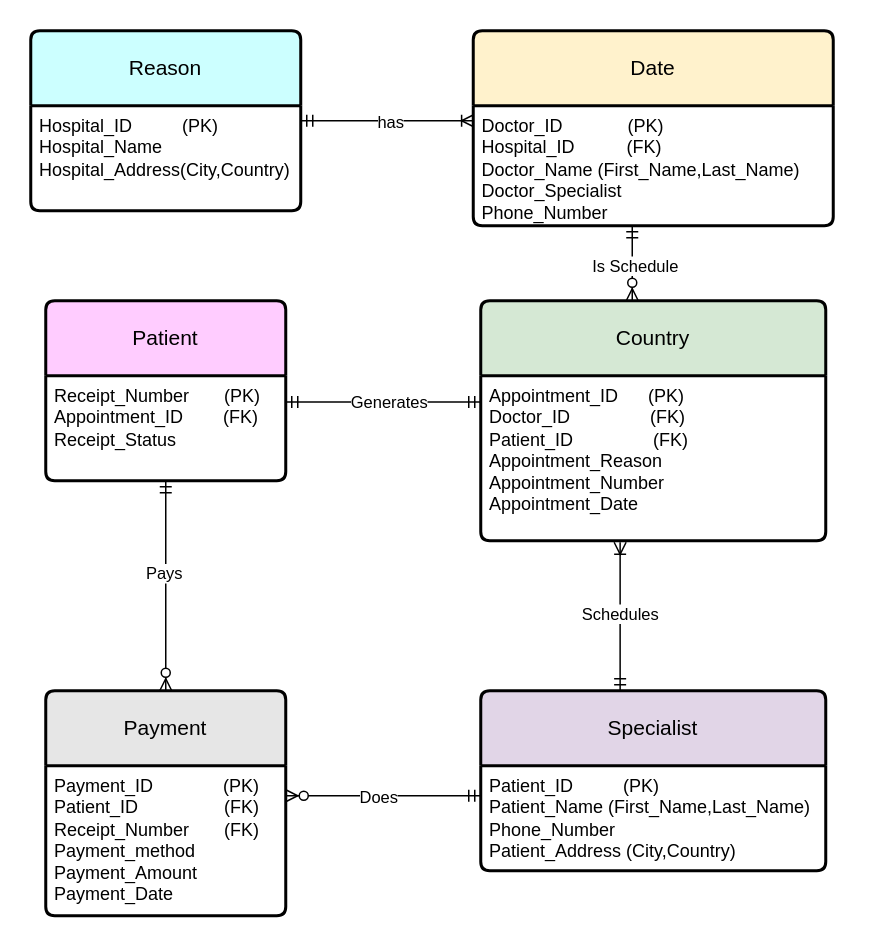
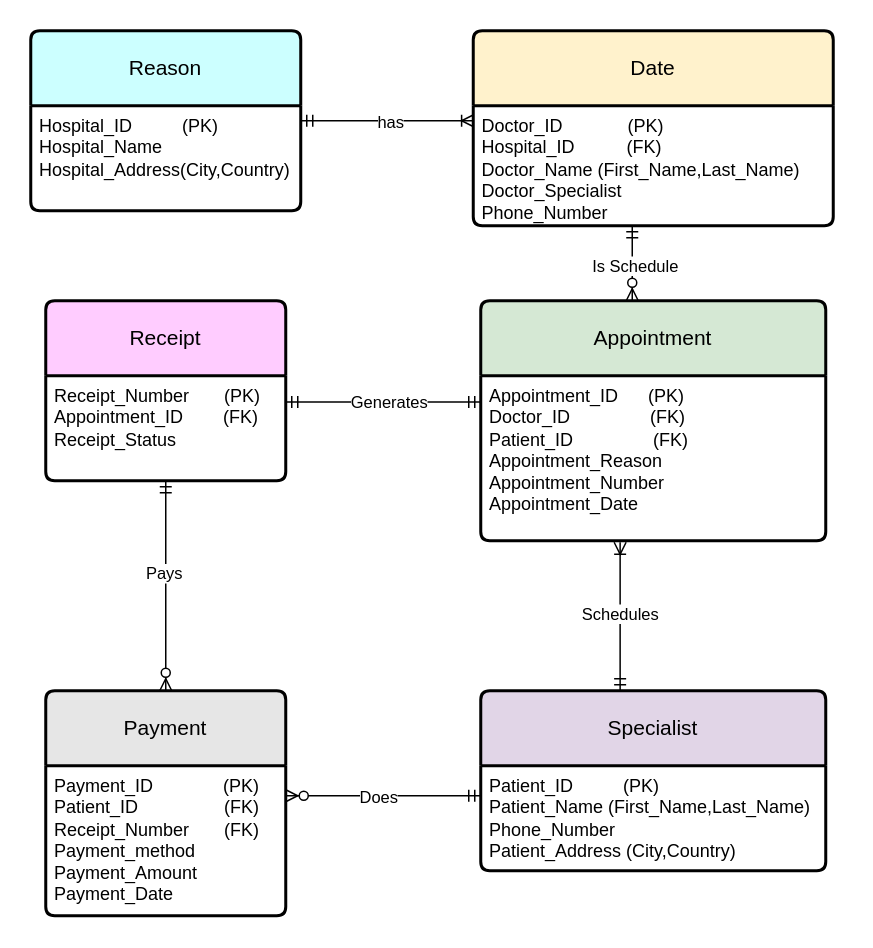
node "Patient": label "Patient" -> "Receipt"
node "Country": label "Country" -> "Appointment"
